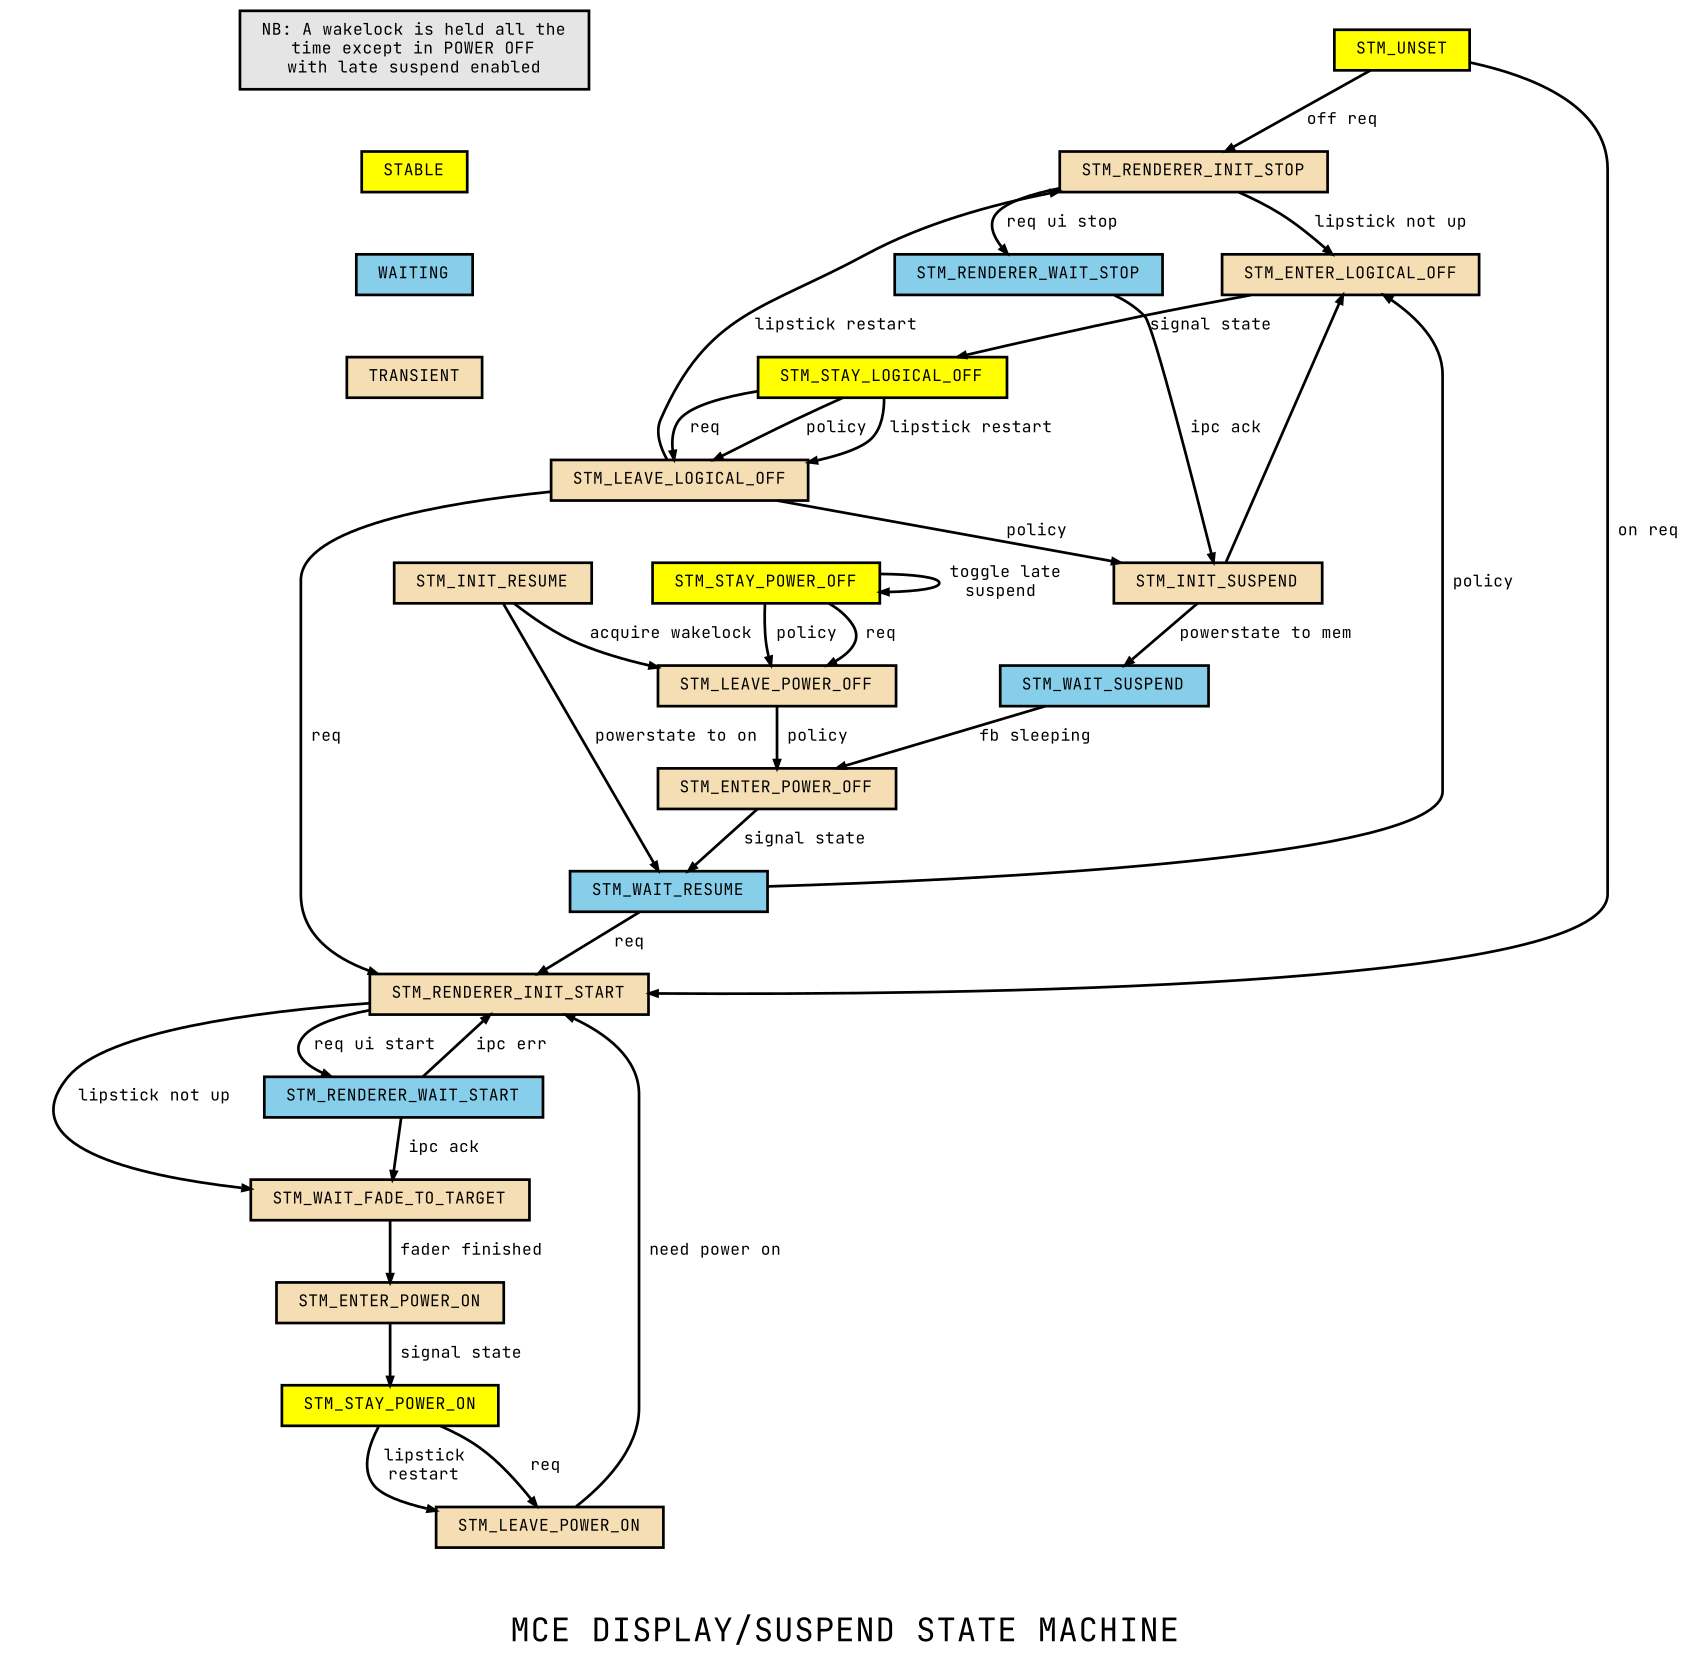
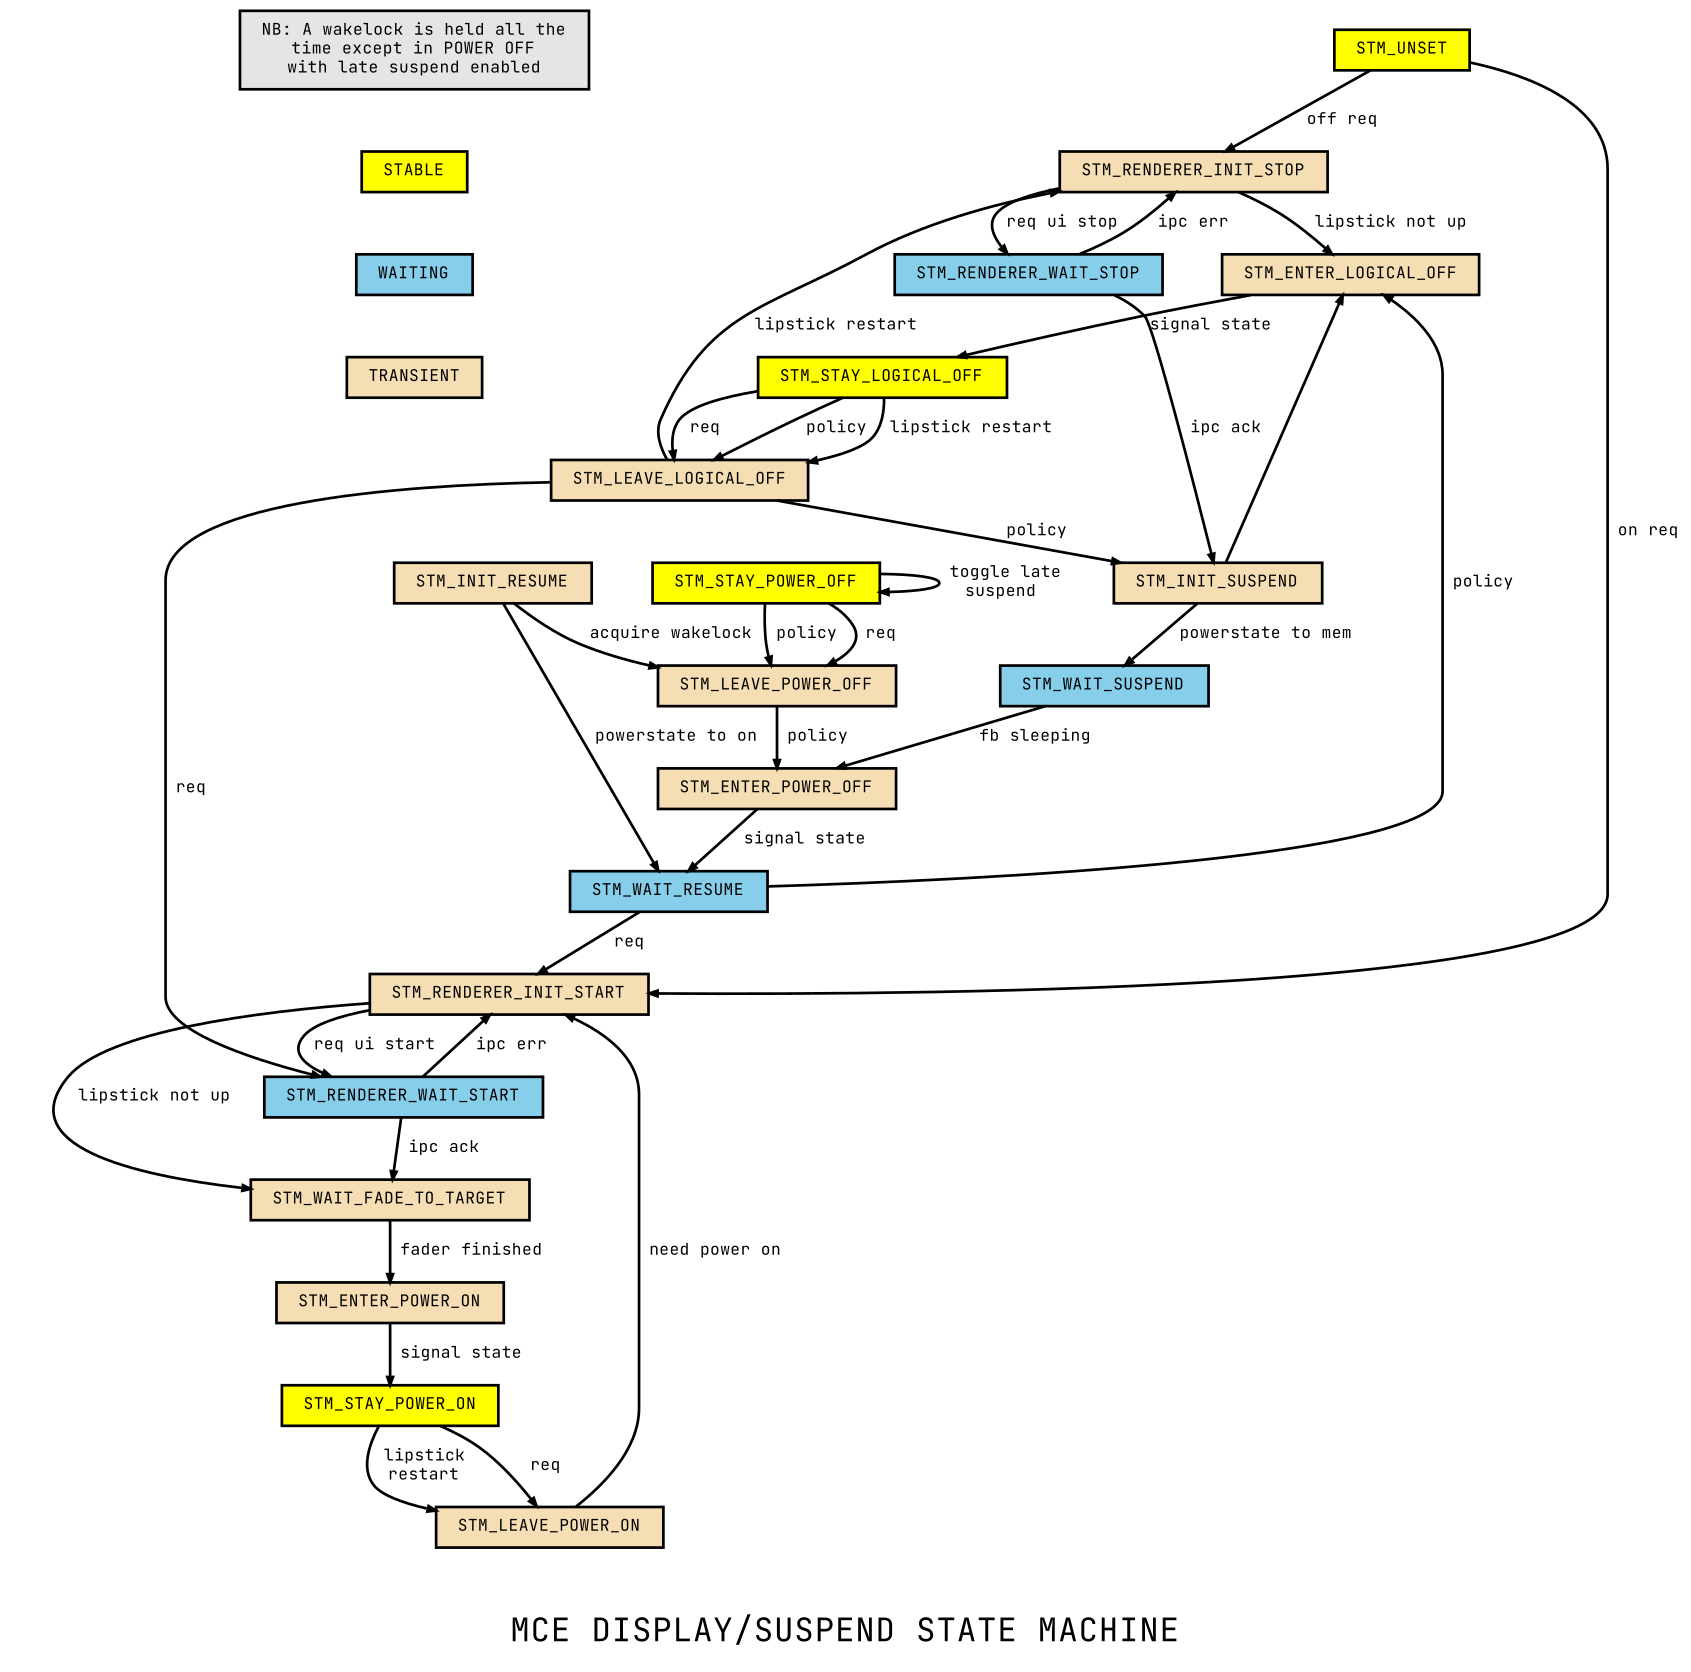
edge "STM_RENDERER_WAIT_STOP" -> "STM_RENDERER_INIT_STOP": added, label "ipc err"
edge "STM_LEAVE_LOGICAL_OFF" -> "STM_RENDERER_INIT_START": now "STM_LEAVE_LOGICAL_OFF" -> "STM_RENDERER_WAIT_START"
